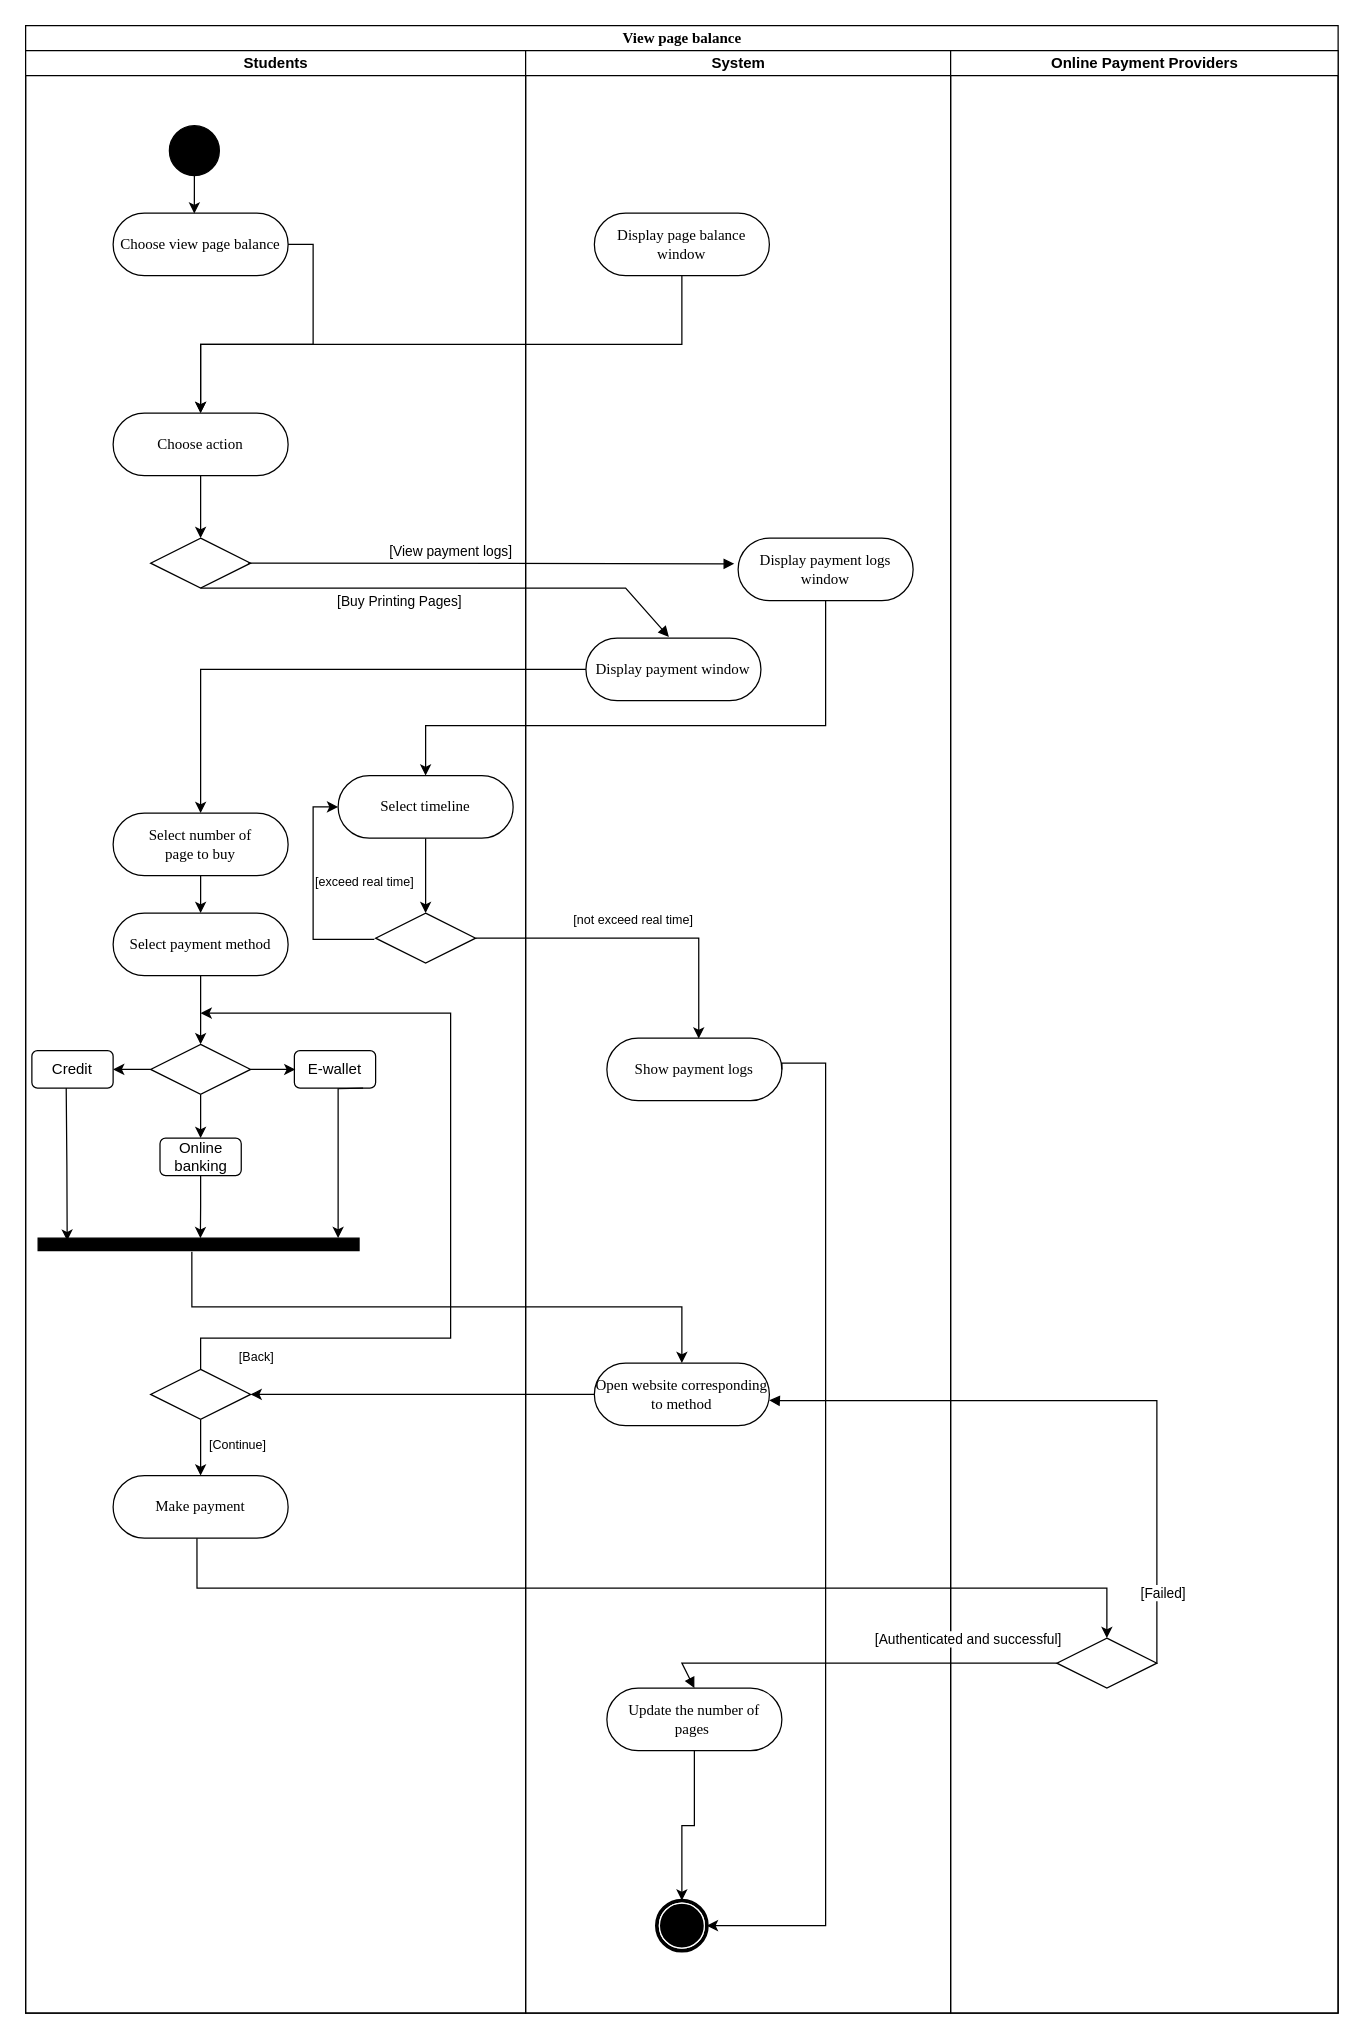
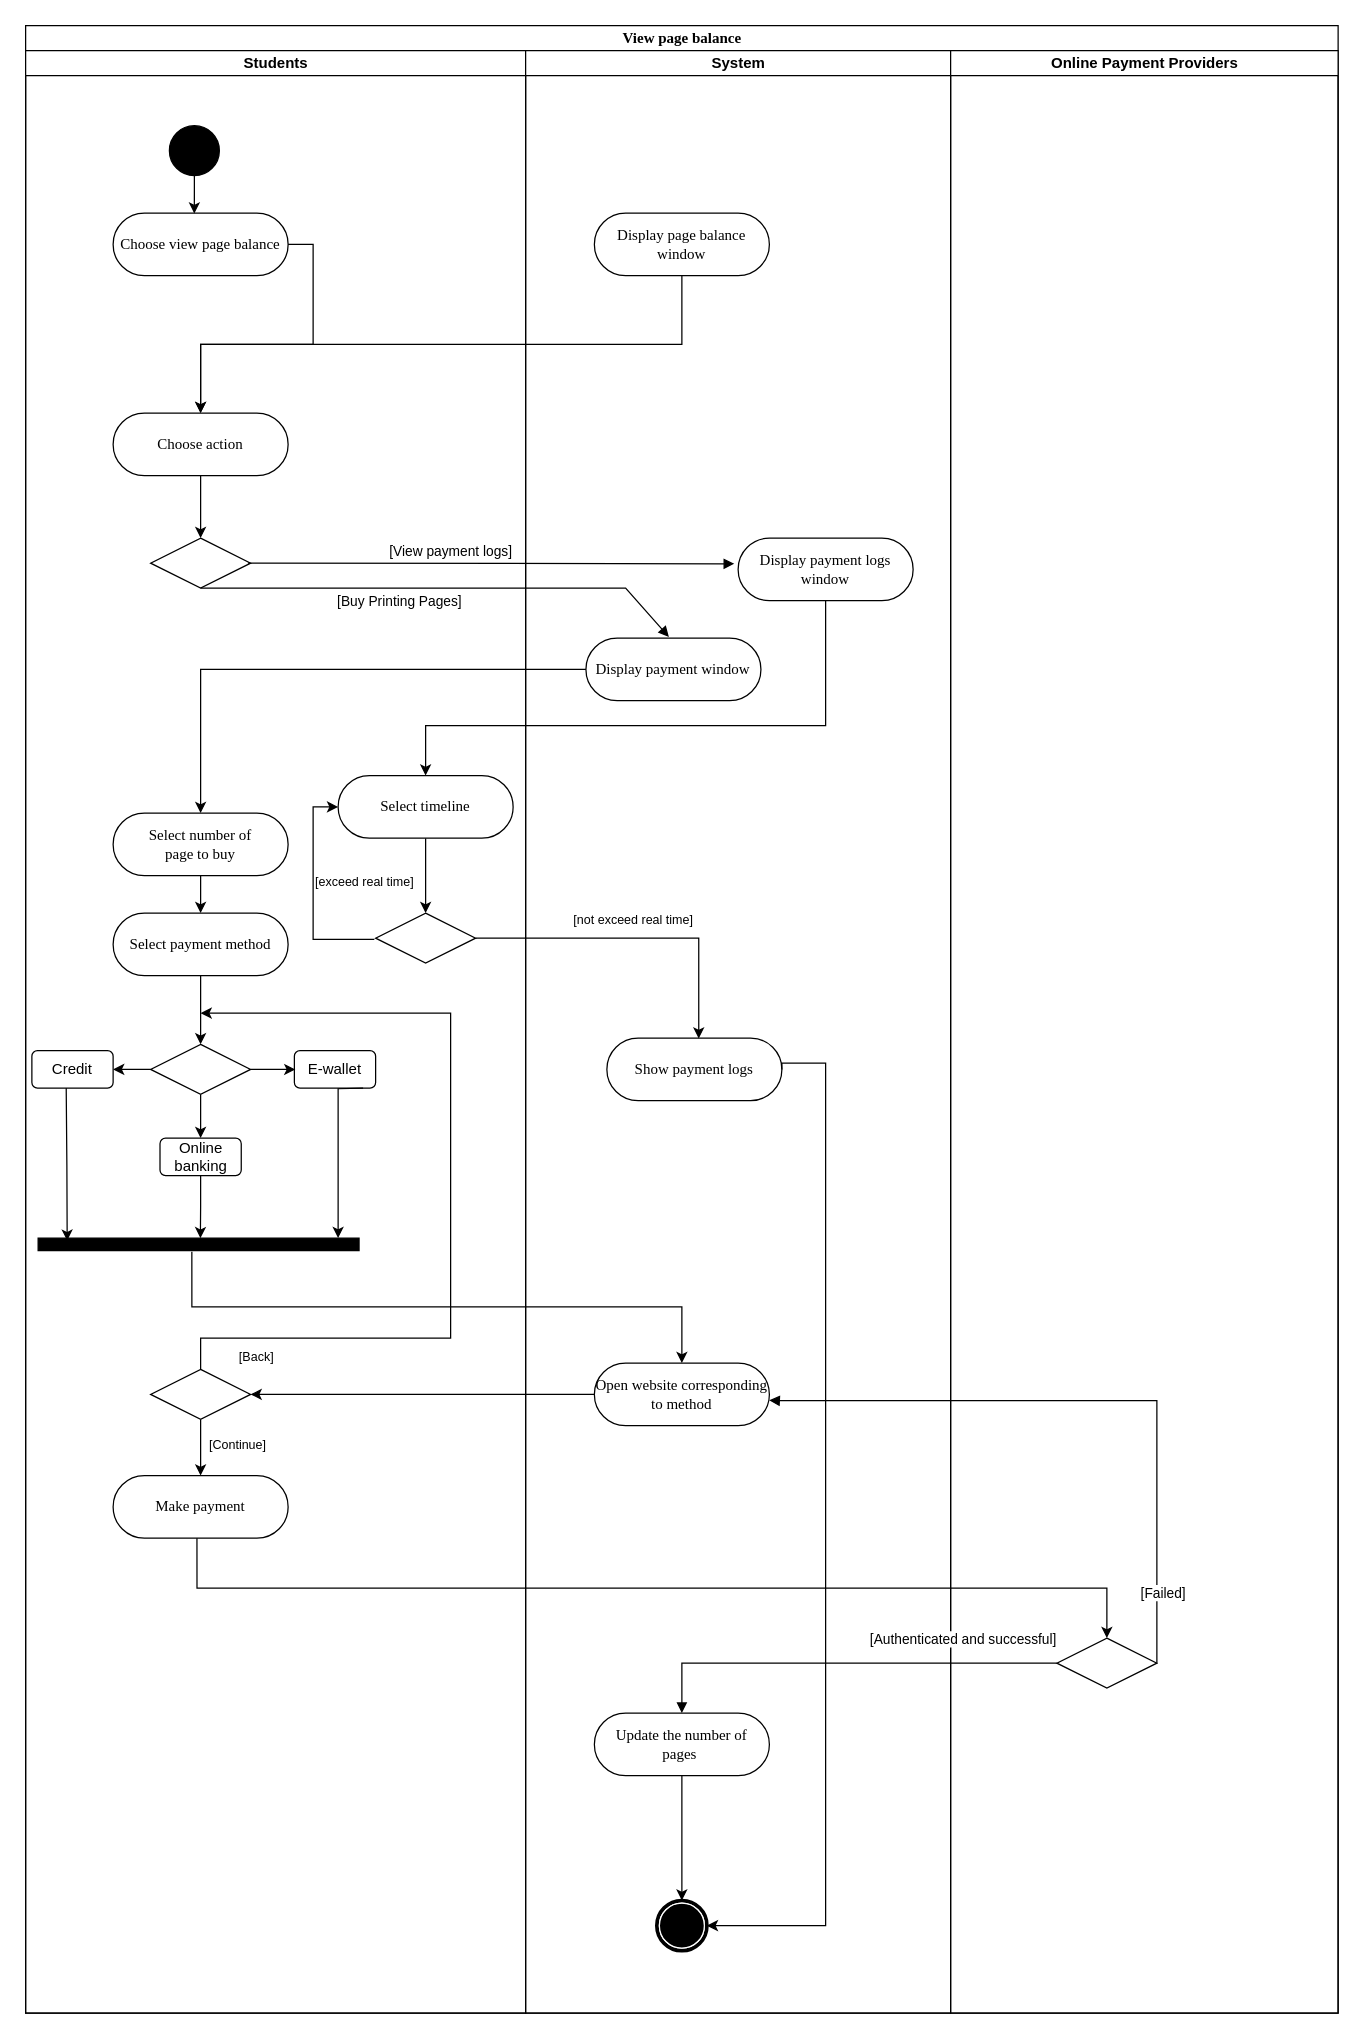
node "Update the number of pages": moved (694, 1719) -> (682, 1744)
